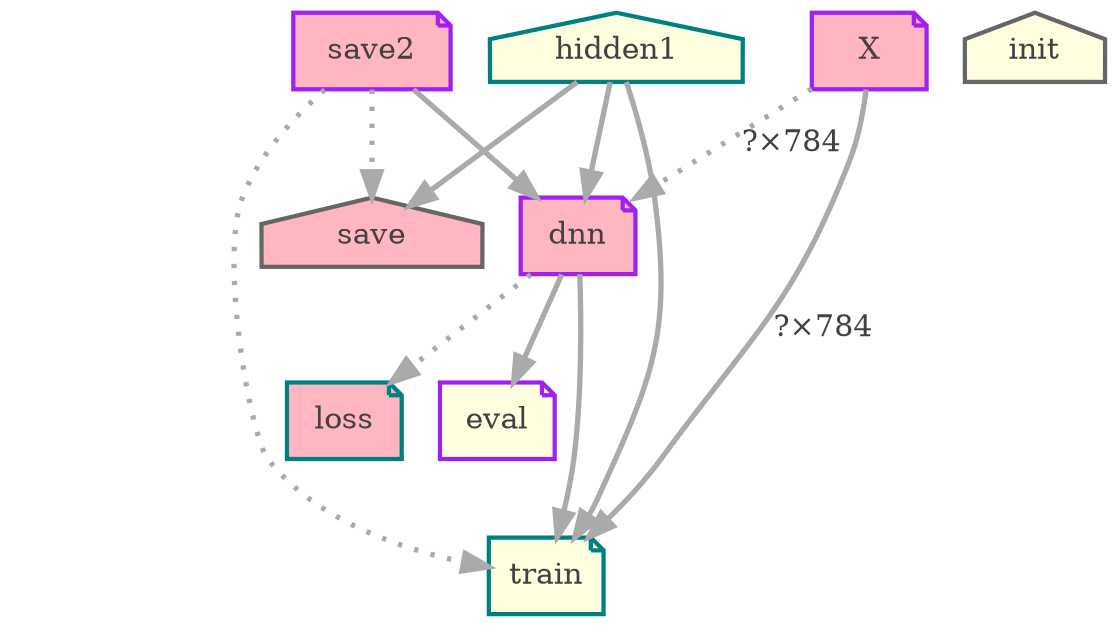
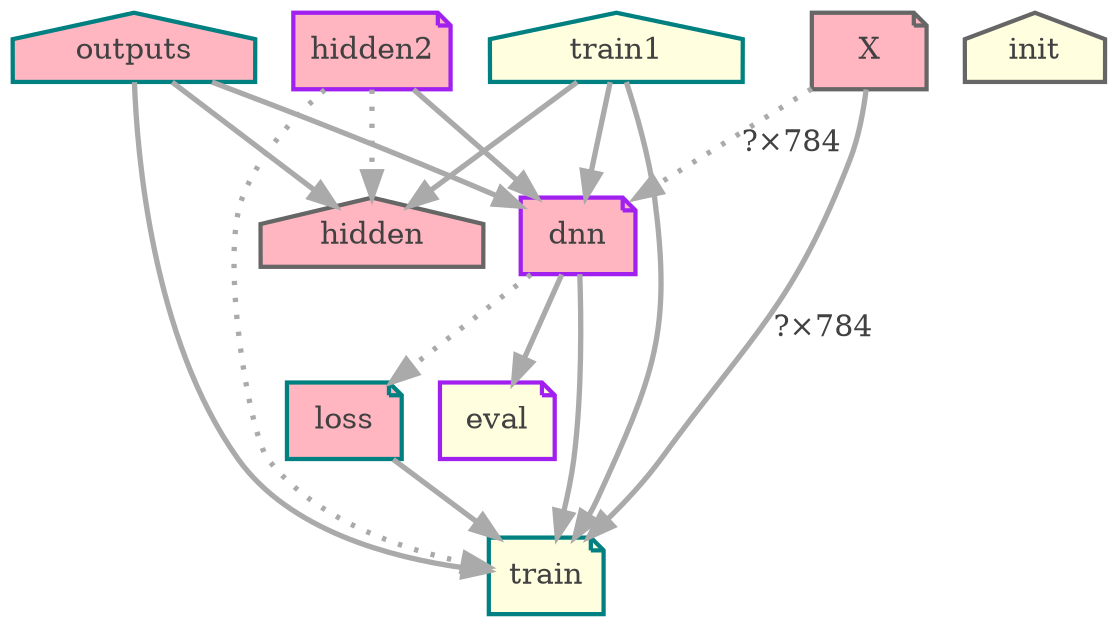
node "outputs": added
node "save2": label "save2" -> "hidden2"
node "hidden1": label "hidden1" -> "train1"
node "X": color purple -> gray40
node "save": label "save" -> "hidden"
edge "loss" -> "train": added
